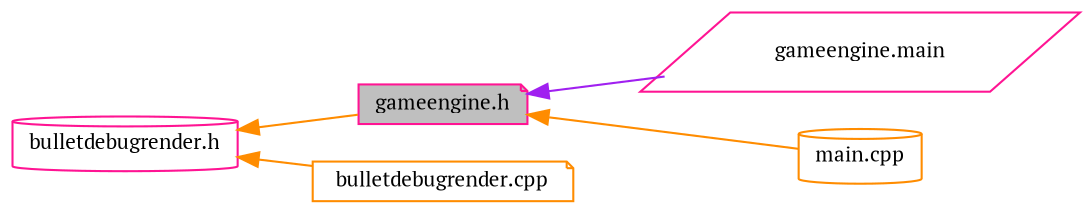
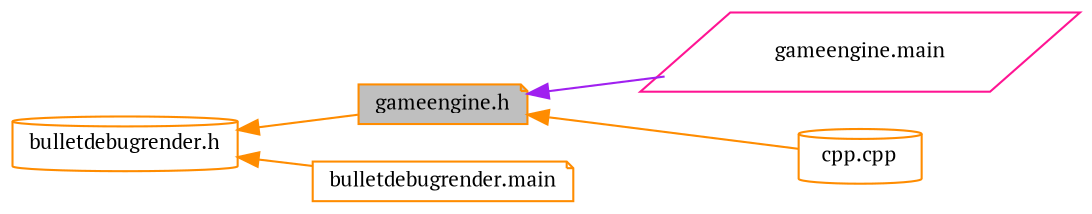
node "gameengine.h": color deeppink -> darkorange
node "bulletdebugrender.h": color deeppink -> darkorange
node "main.cpp": label "main.cpp" -> "cpp.cpp"
node "bulletdebugrender.cpp": label "bulletdebugrender.cpp" -> "bulletdebugrender.main"
